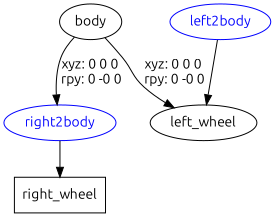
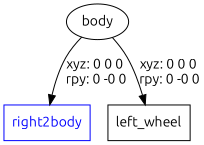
node "left2body": removed
node "right2body": shape ellipse -> box
node "left_wheel": shape ellipse -> box
node "right_wheel": removed
